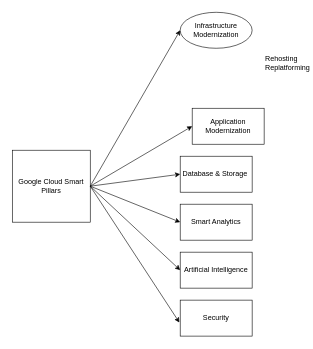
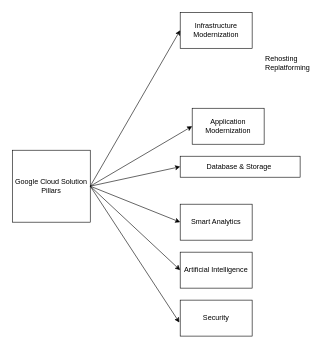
node "Infrastructure Modernization": shape ellipse -> rectangle
node "Database & Storage": size 72x36 -> 120x21
node "Google Cloud Smart Pillars": label "Google Cloud Smart Pillars" -> "Google Cloud Solution Pillars"
